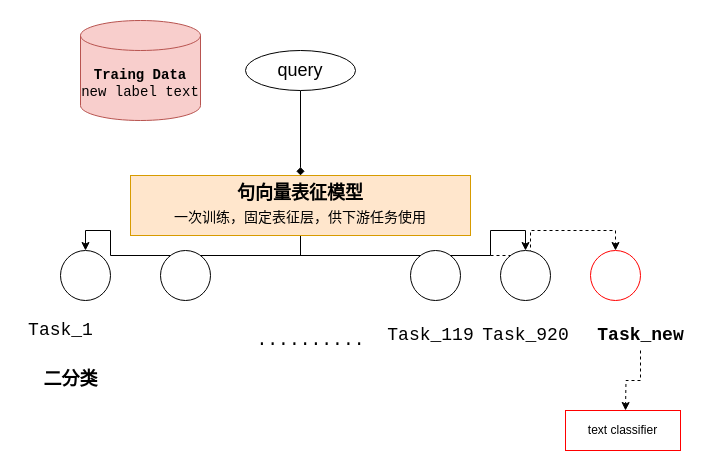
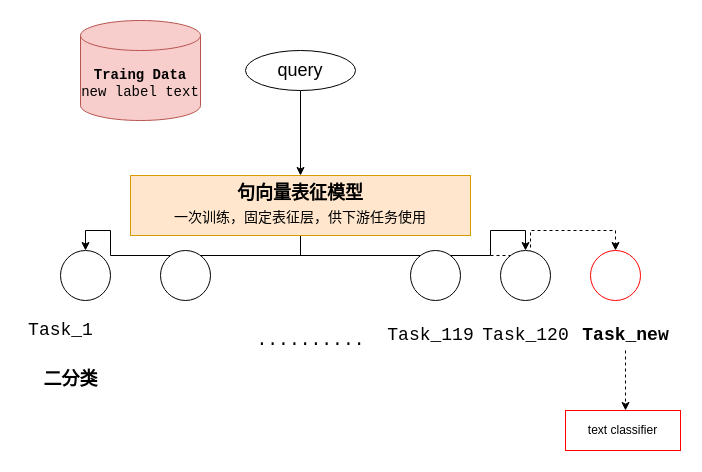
edge "query" -> "句向量表征模型 一次训练，固定表征层，供下游任务使用": arrowhead diamond -> classic
node "Task_920": label "Task_920" -> "Task_120"
node "Task_new": moved (641, 336) -> (626, 336)
